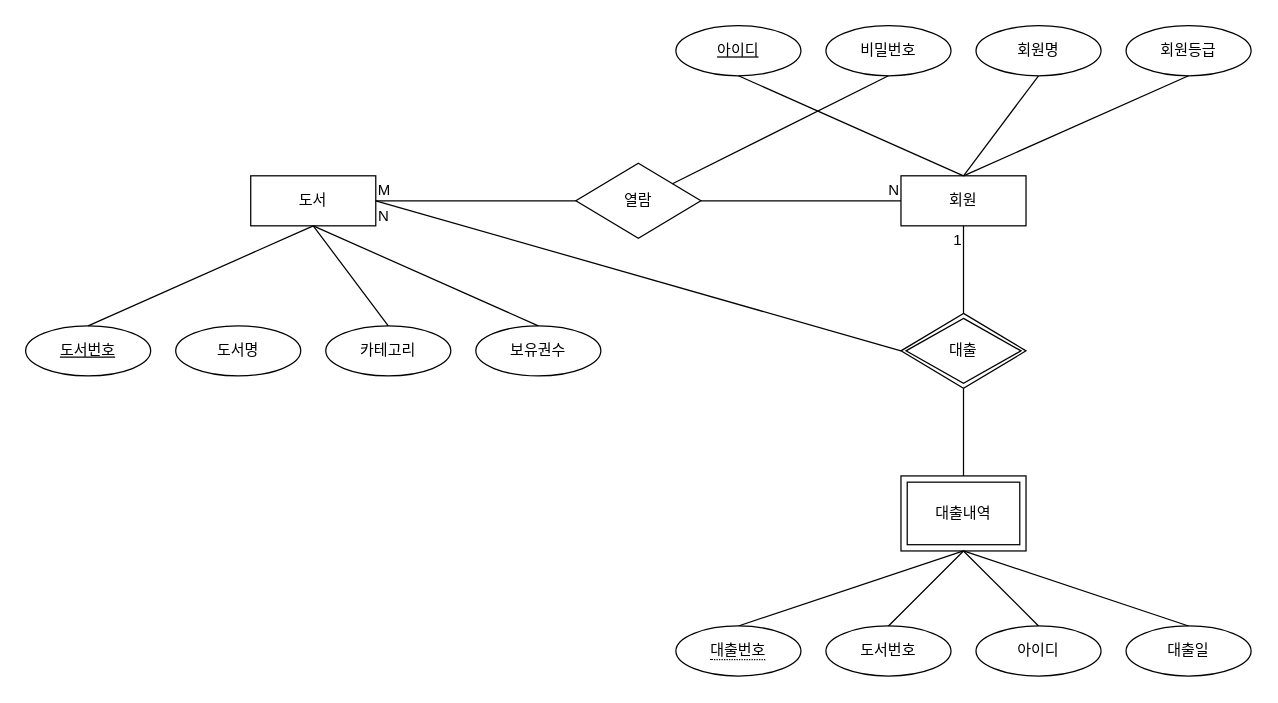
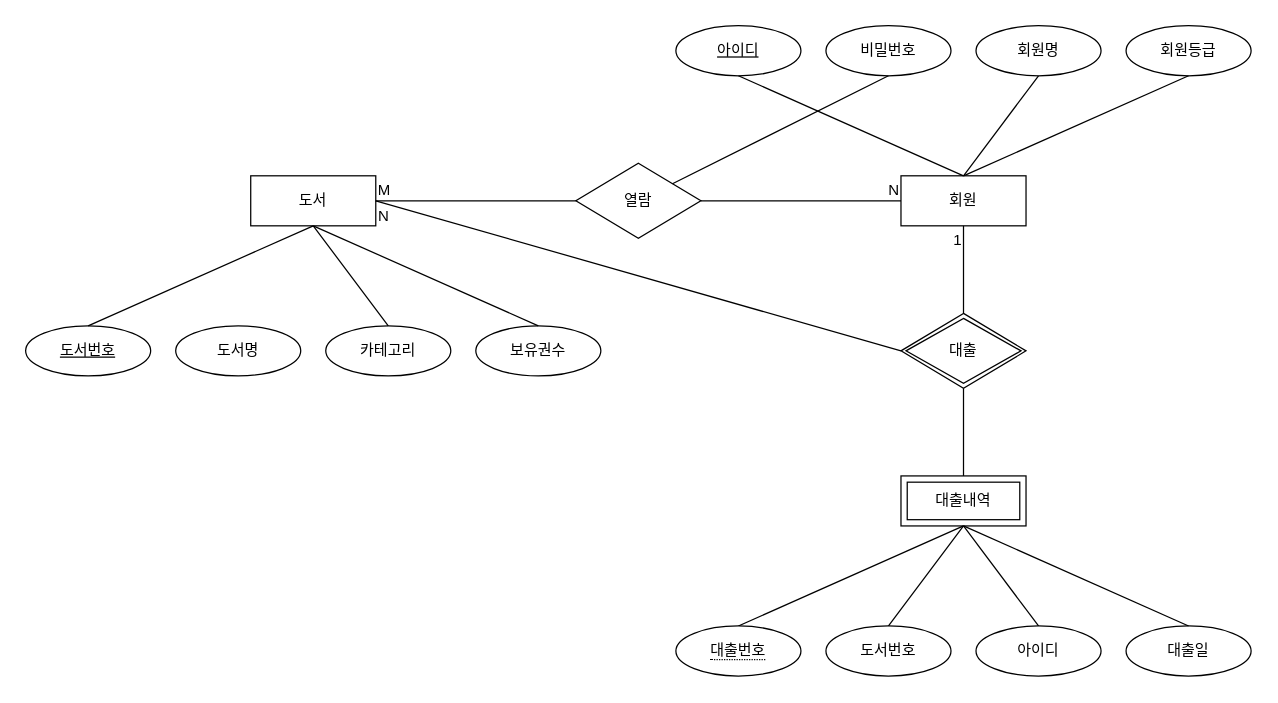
node "대출내역": size 125x75 -> 125x50
